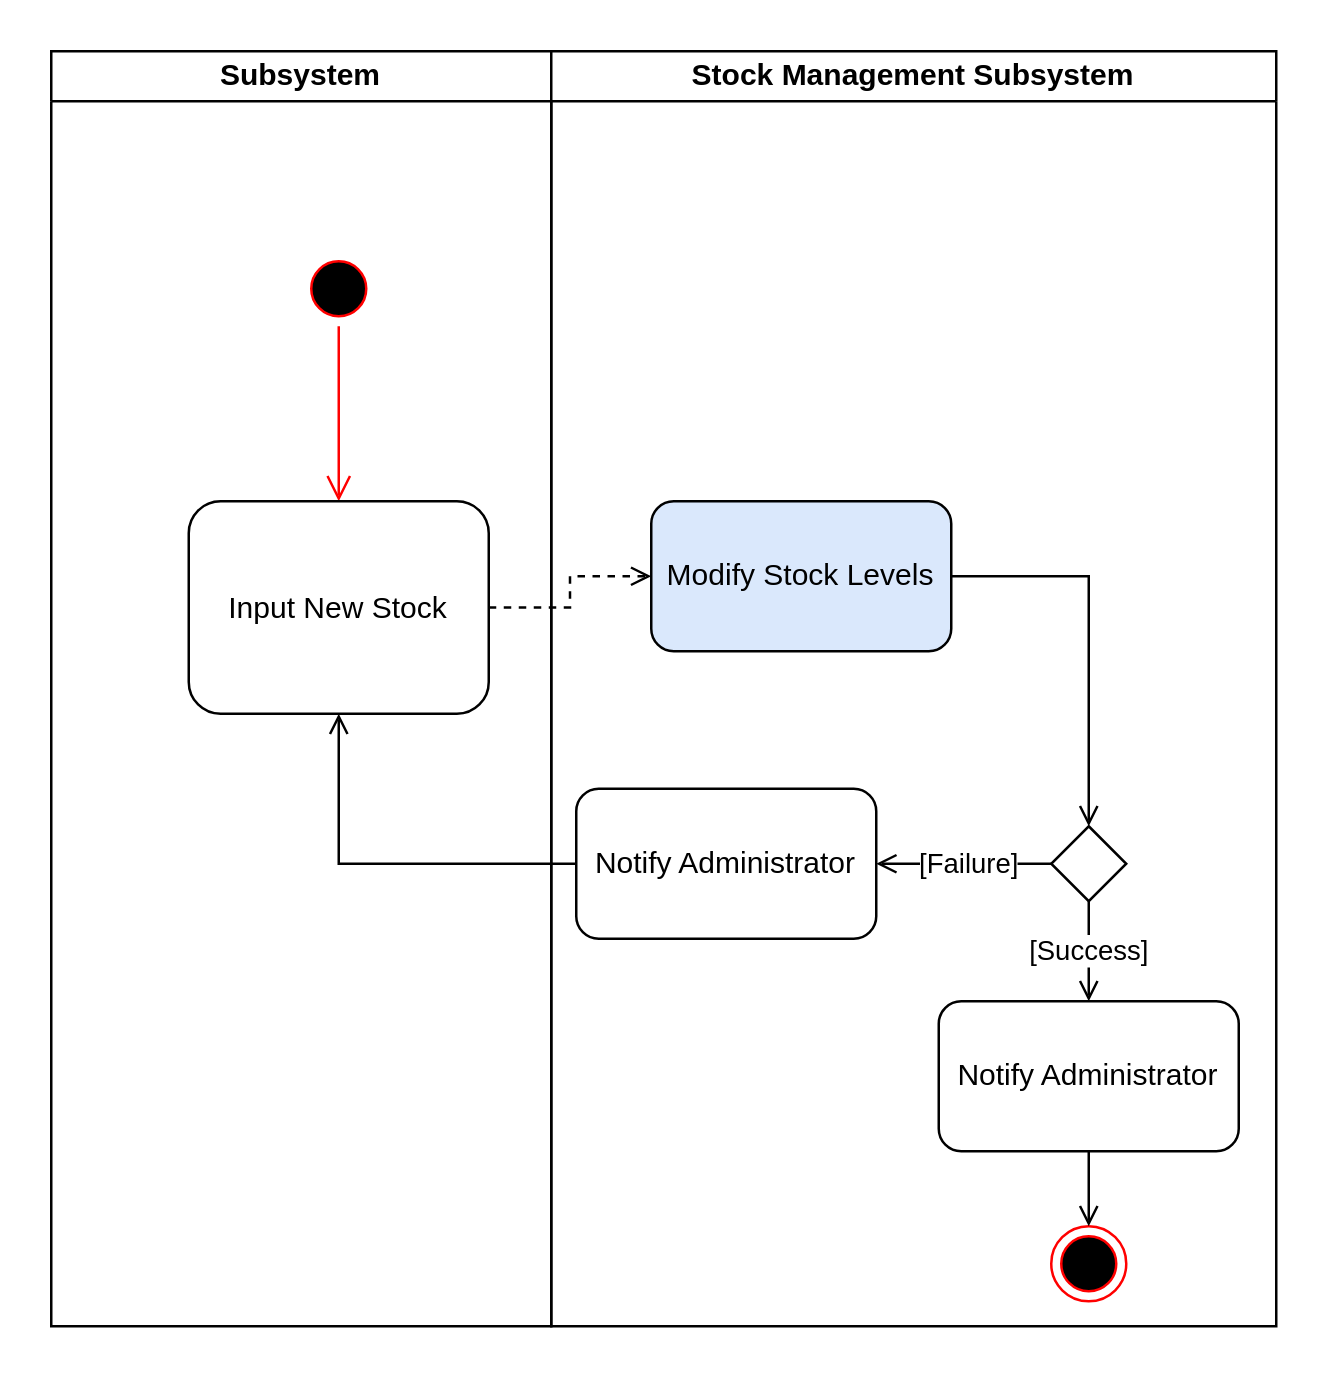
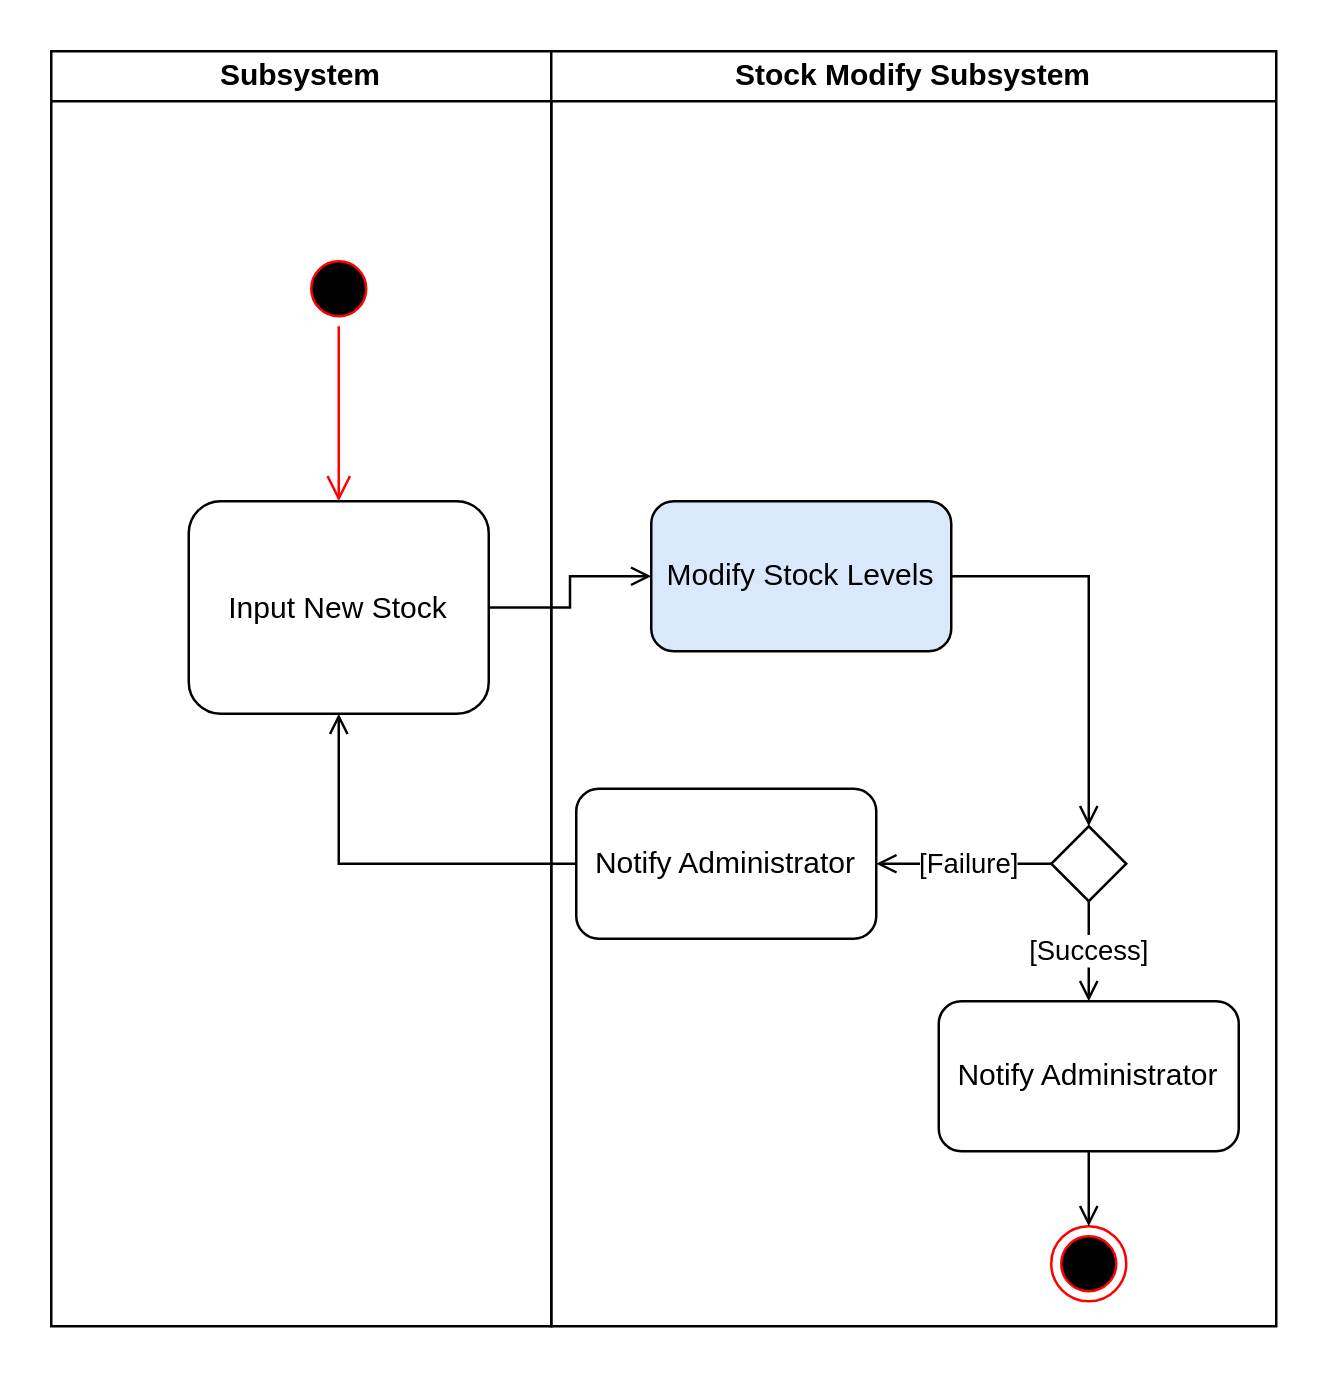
node "Stock Management Subsystem": label "Stock Management Subsystem" -> "Stock Modify Subsystem"
edge "Input New Stock" -> "Modify Stock Levels": style dashed -> solid
